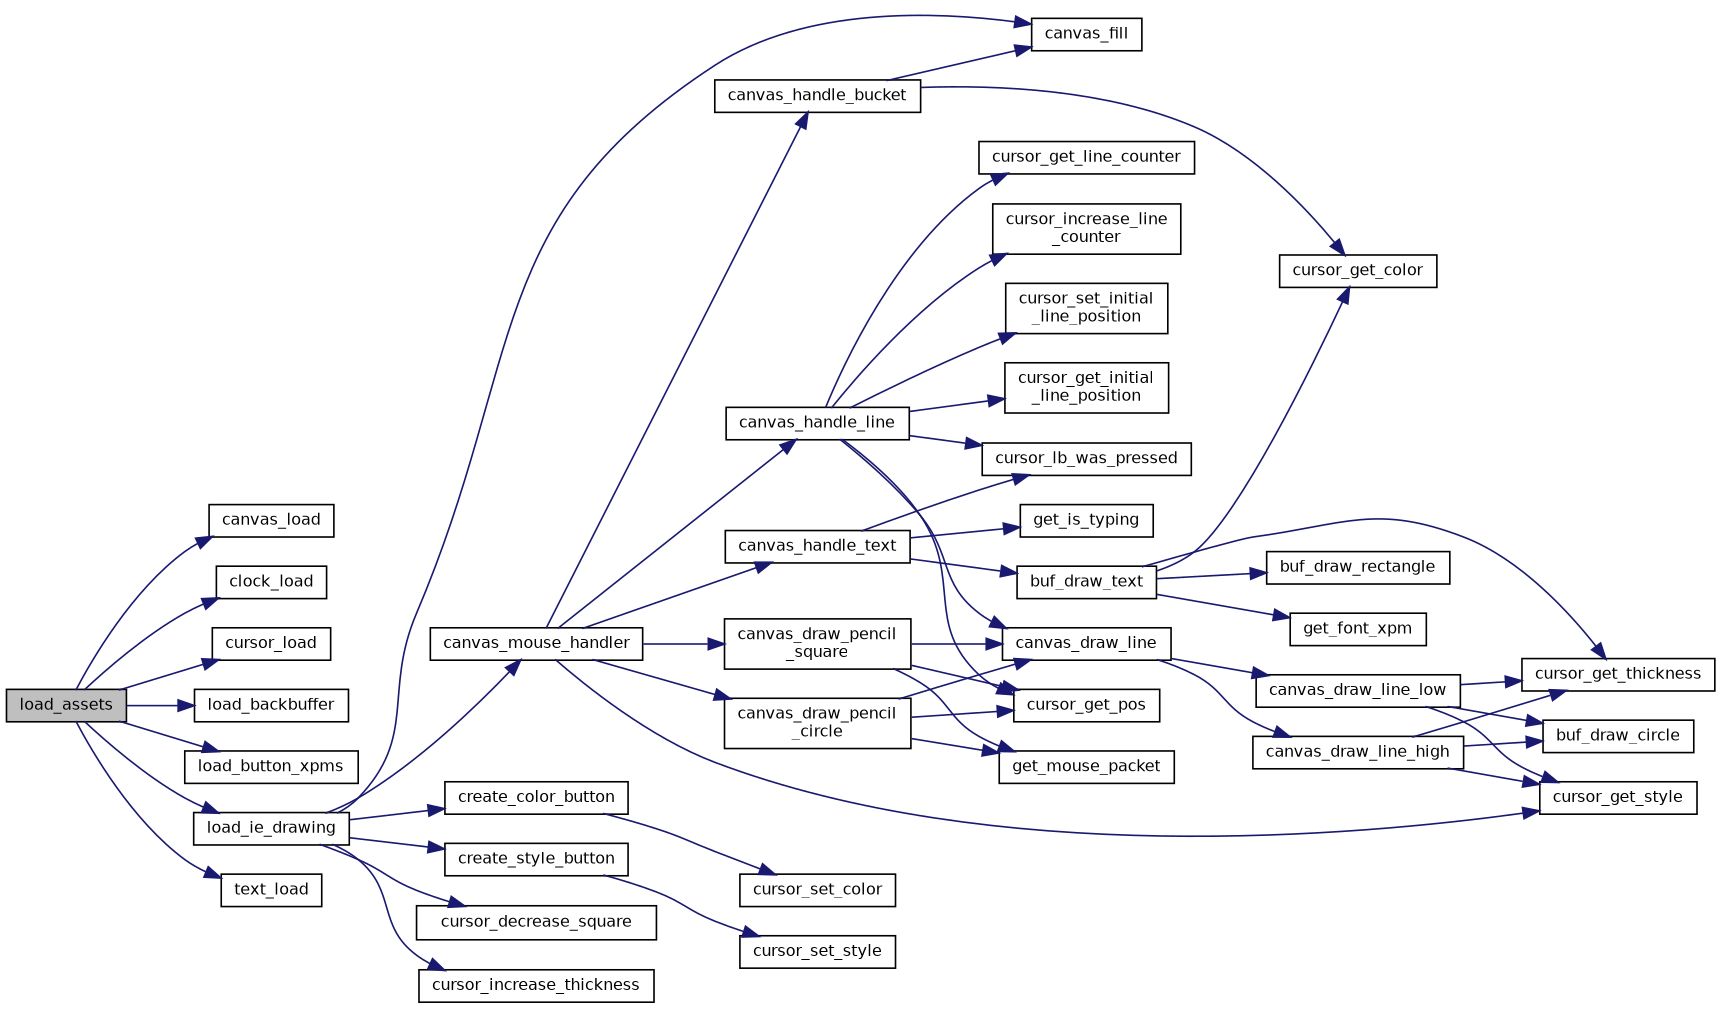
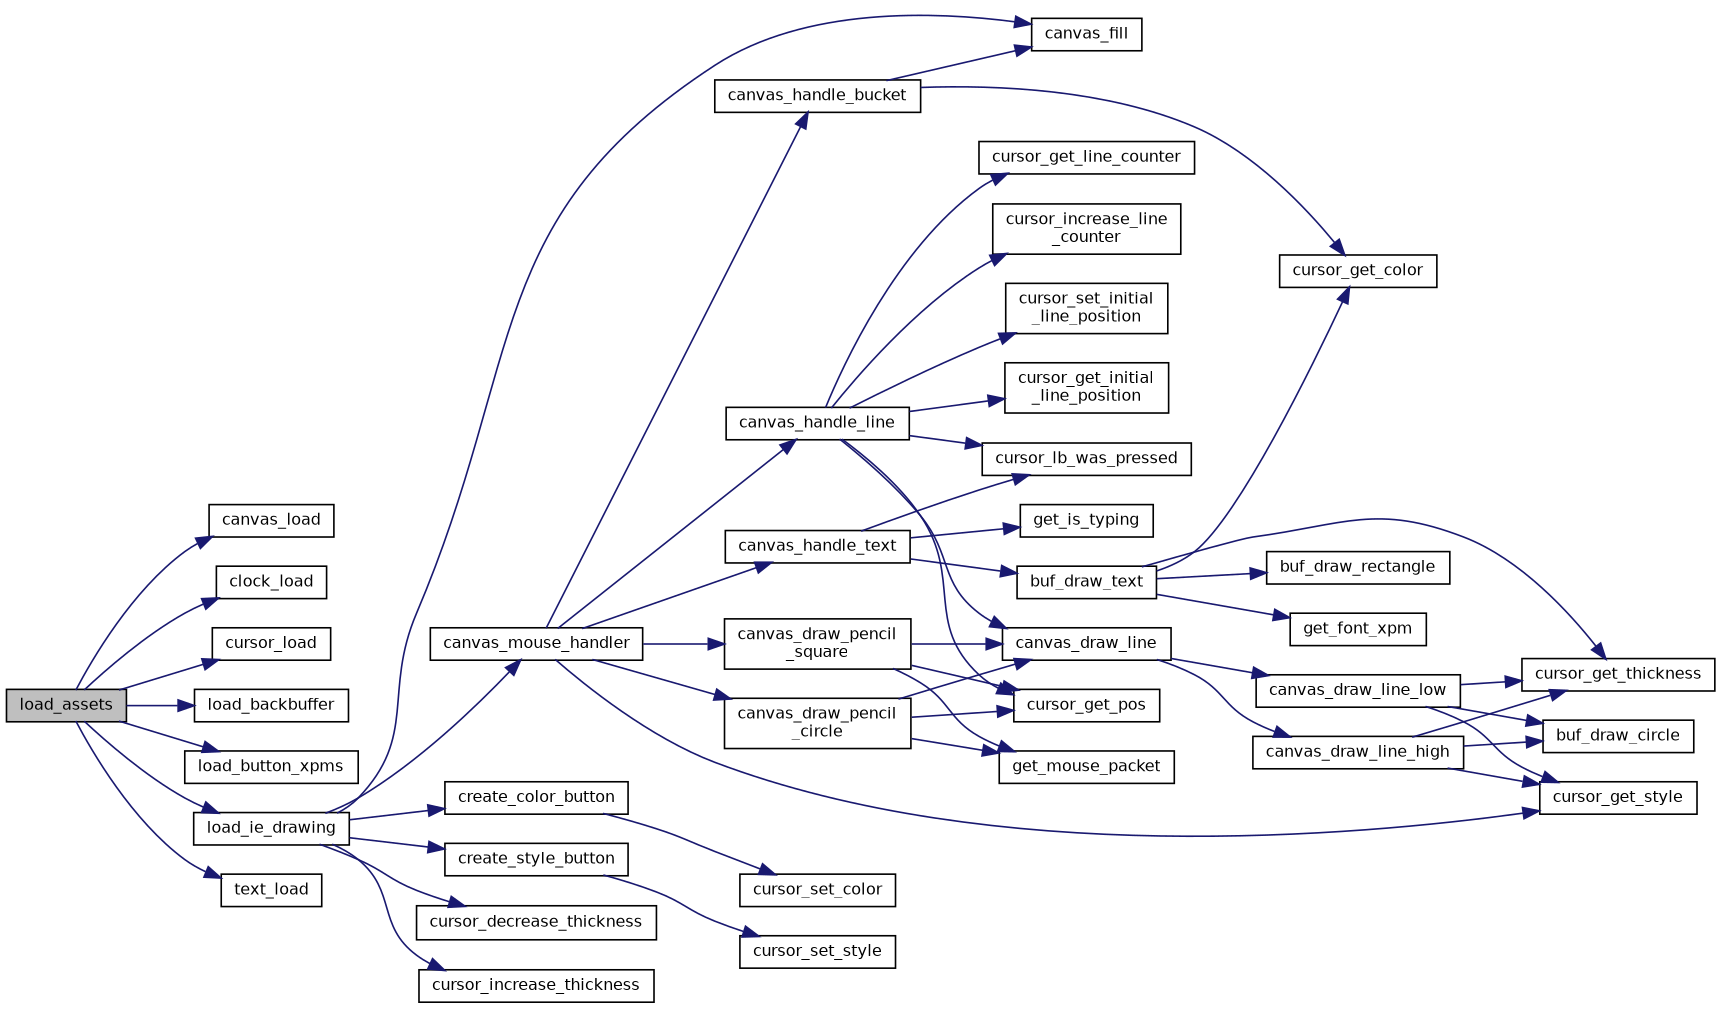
node "cursor_decrease_square": label "cursor_decrease_square" -> "cursor_decrease_thickness"
